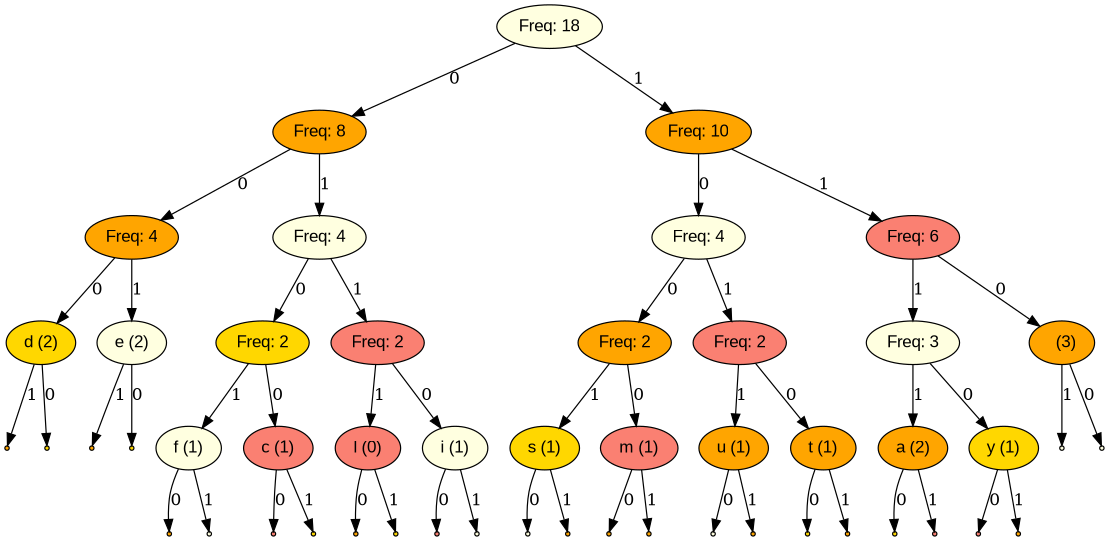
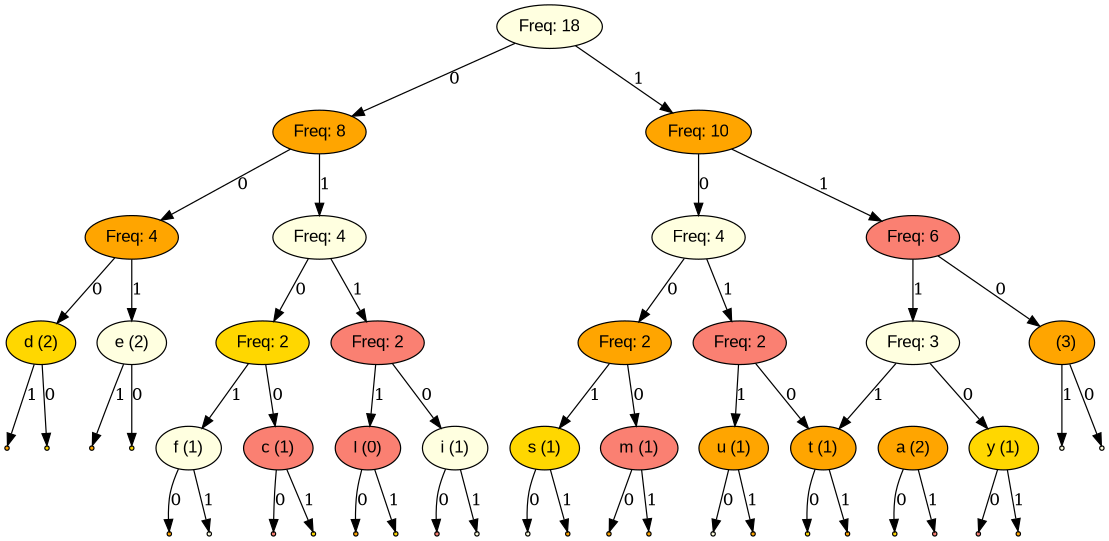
edge "Freq: 3" -> "a (2)": now "Freq: 3" -> "t (1)"
